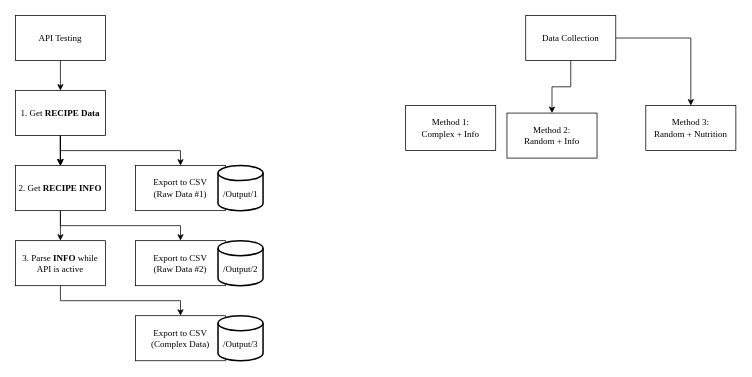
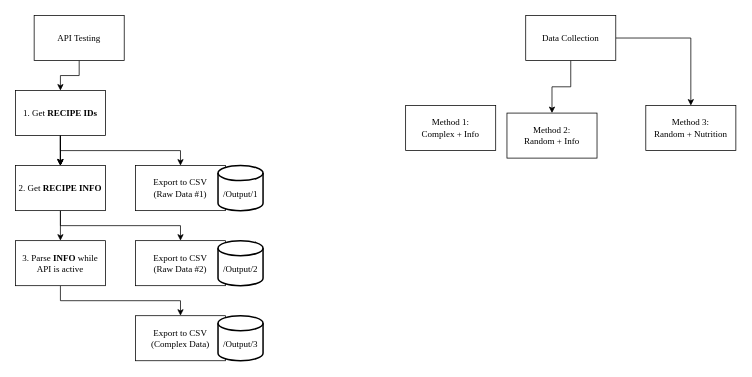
node "API Testing": moved (60, 38) -> (79, 38)
node "1. Get RECIPE Data": label "1. Get RECIPE Data" -> "1. Get RECIPE IDs"
